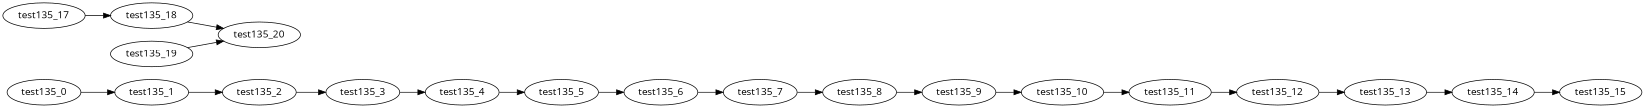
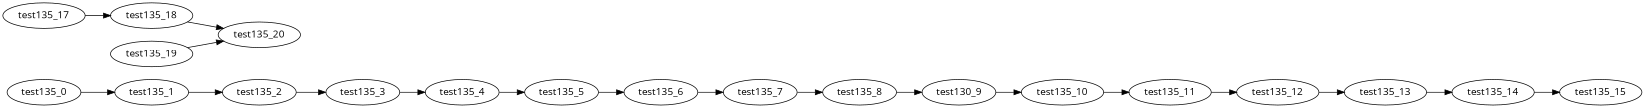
node "test135_9": label "test135_9" -> "test130_9"
